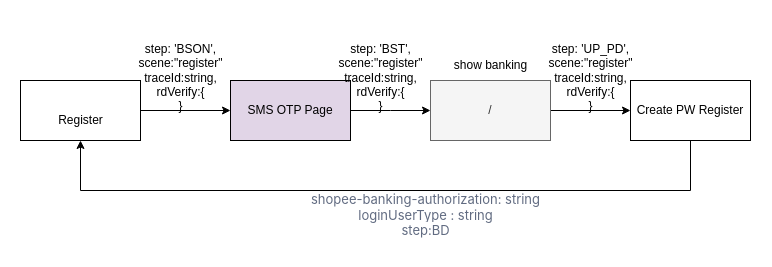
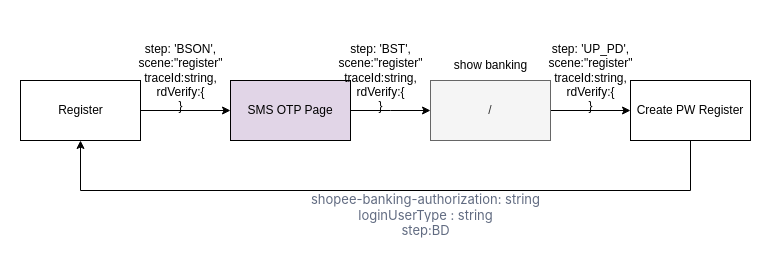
node "Register": moved (81, 121) -> (81, 111)
